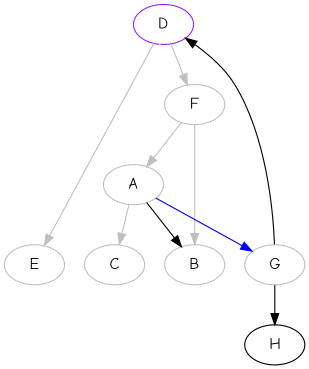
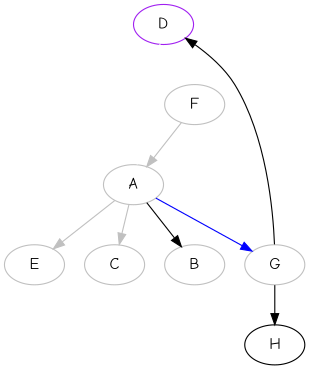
edge "D" -> "F": removed
edge "D" -> "E": now "A" -> "E"
edge "F" -> "B": removed
